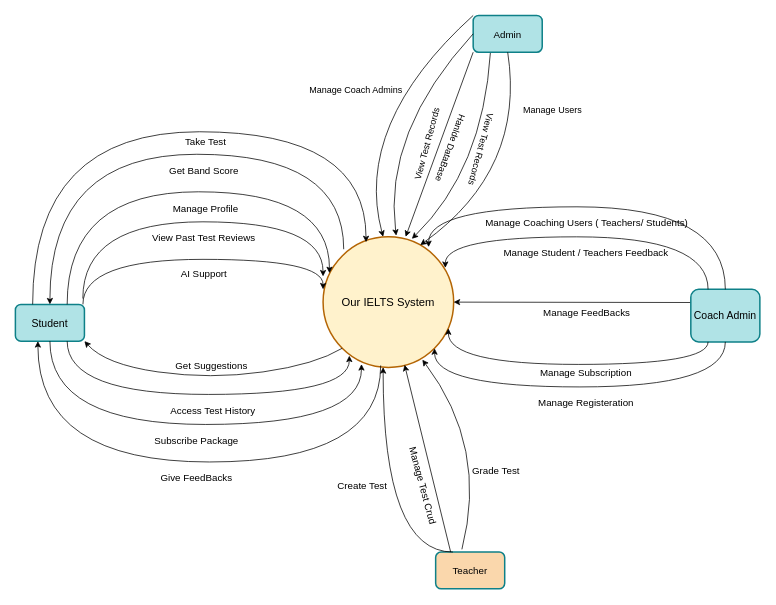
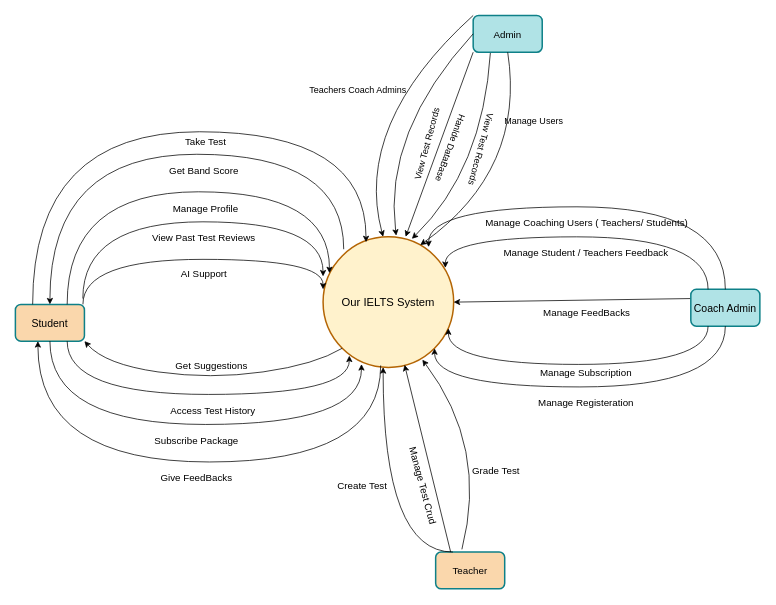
node "Manage Coach Admins": label "Manage Coach Admins" -> "Teachers Coach Admins"
node "Manage Users": moved (574, 114) -> (555, 126)
node "Coach Admin": size 69x53 -> 69x37
node "Student": fillcolor #b0e3e6 -> #fad7ac
